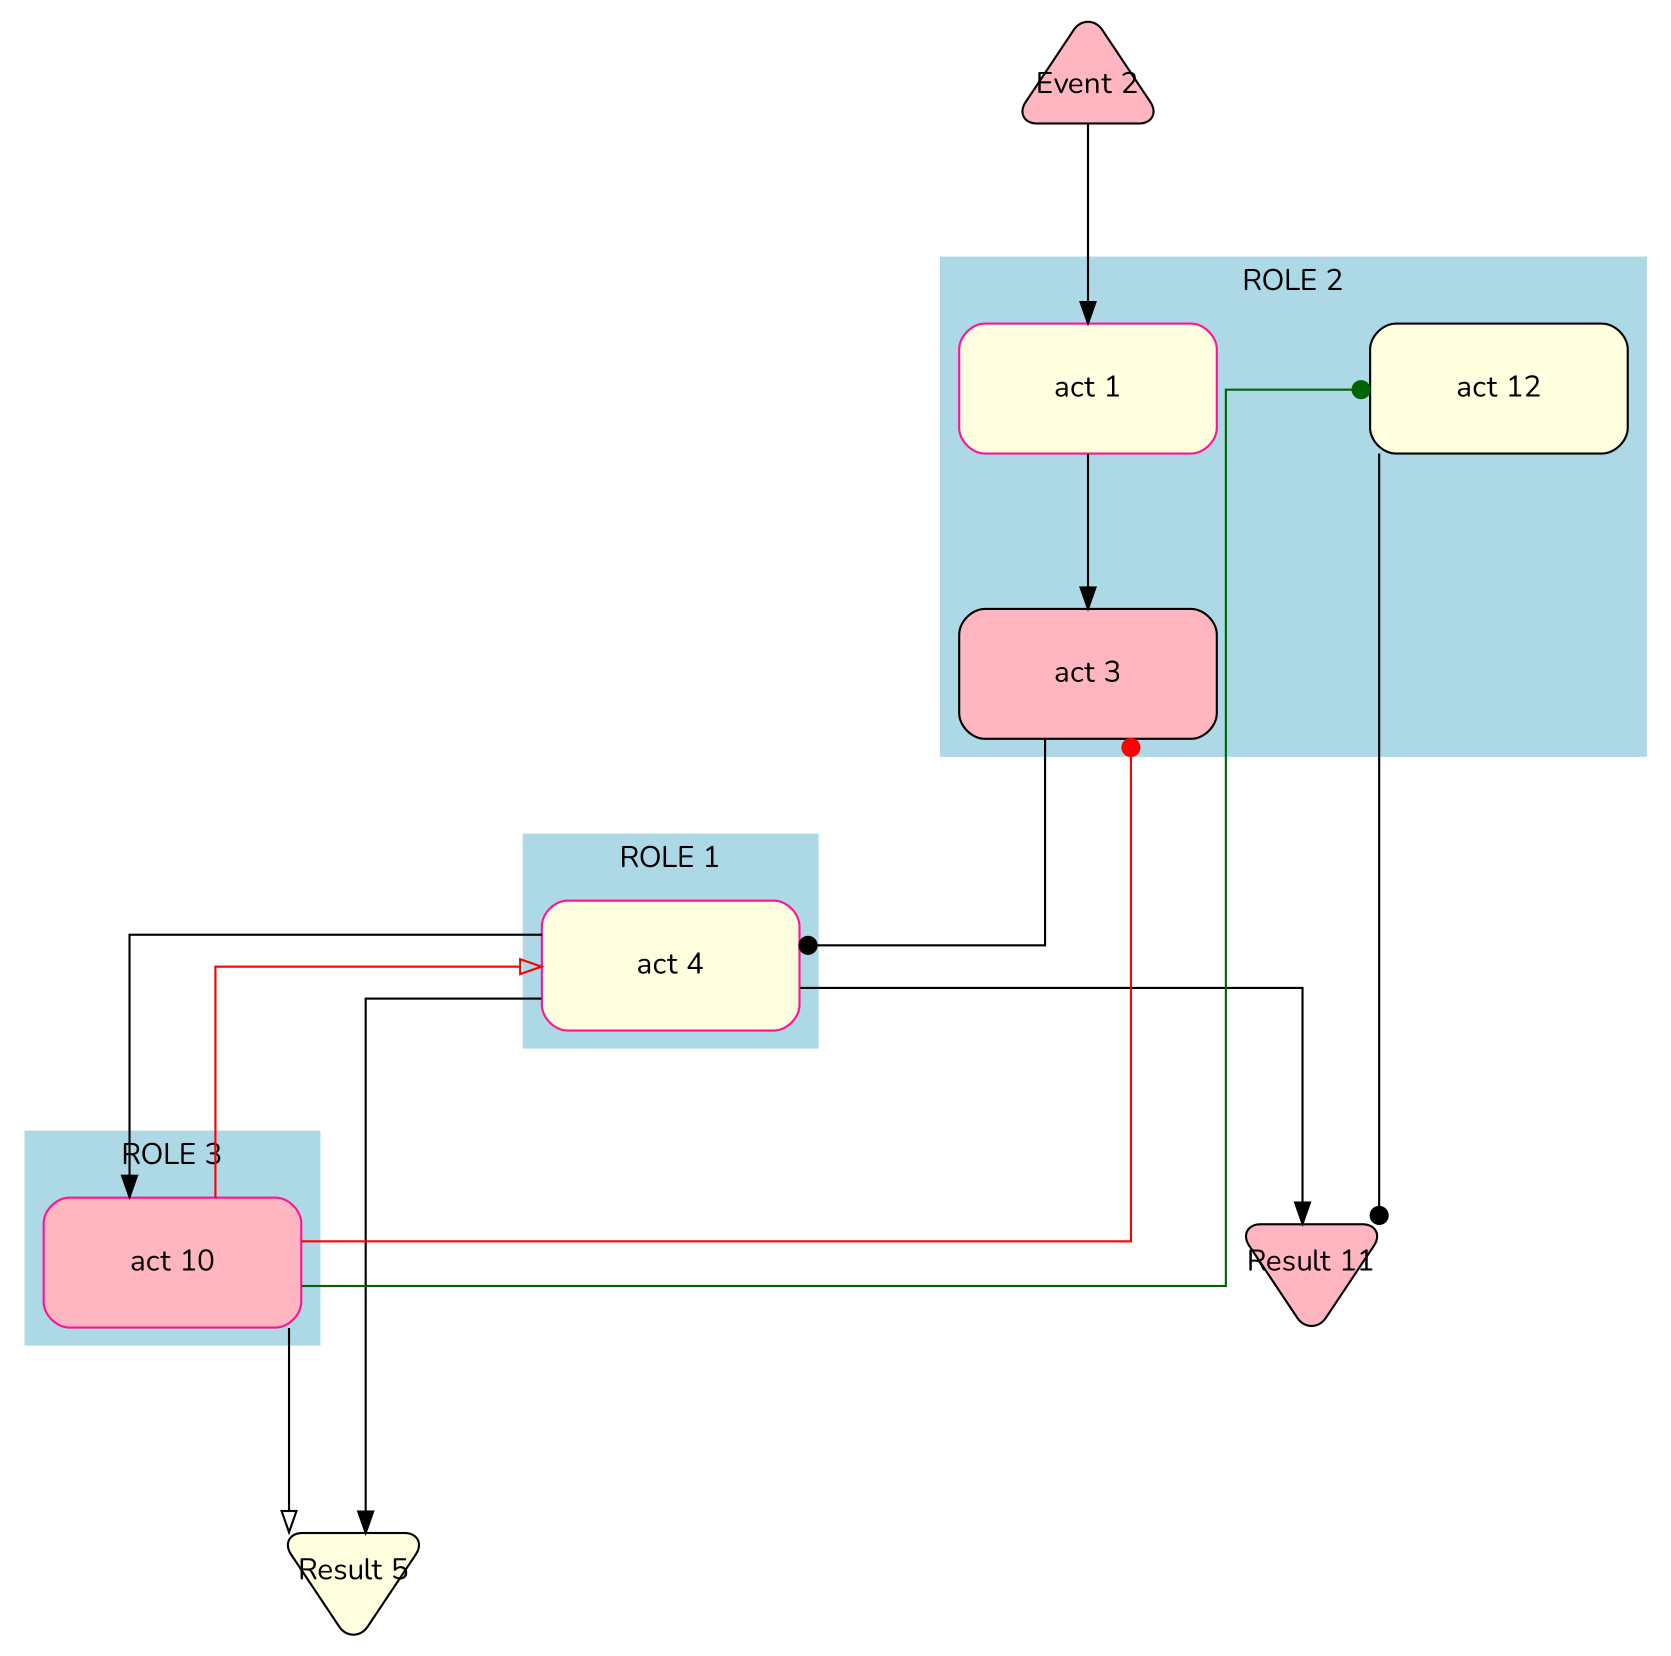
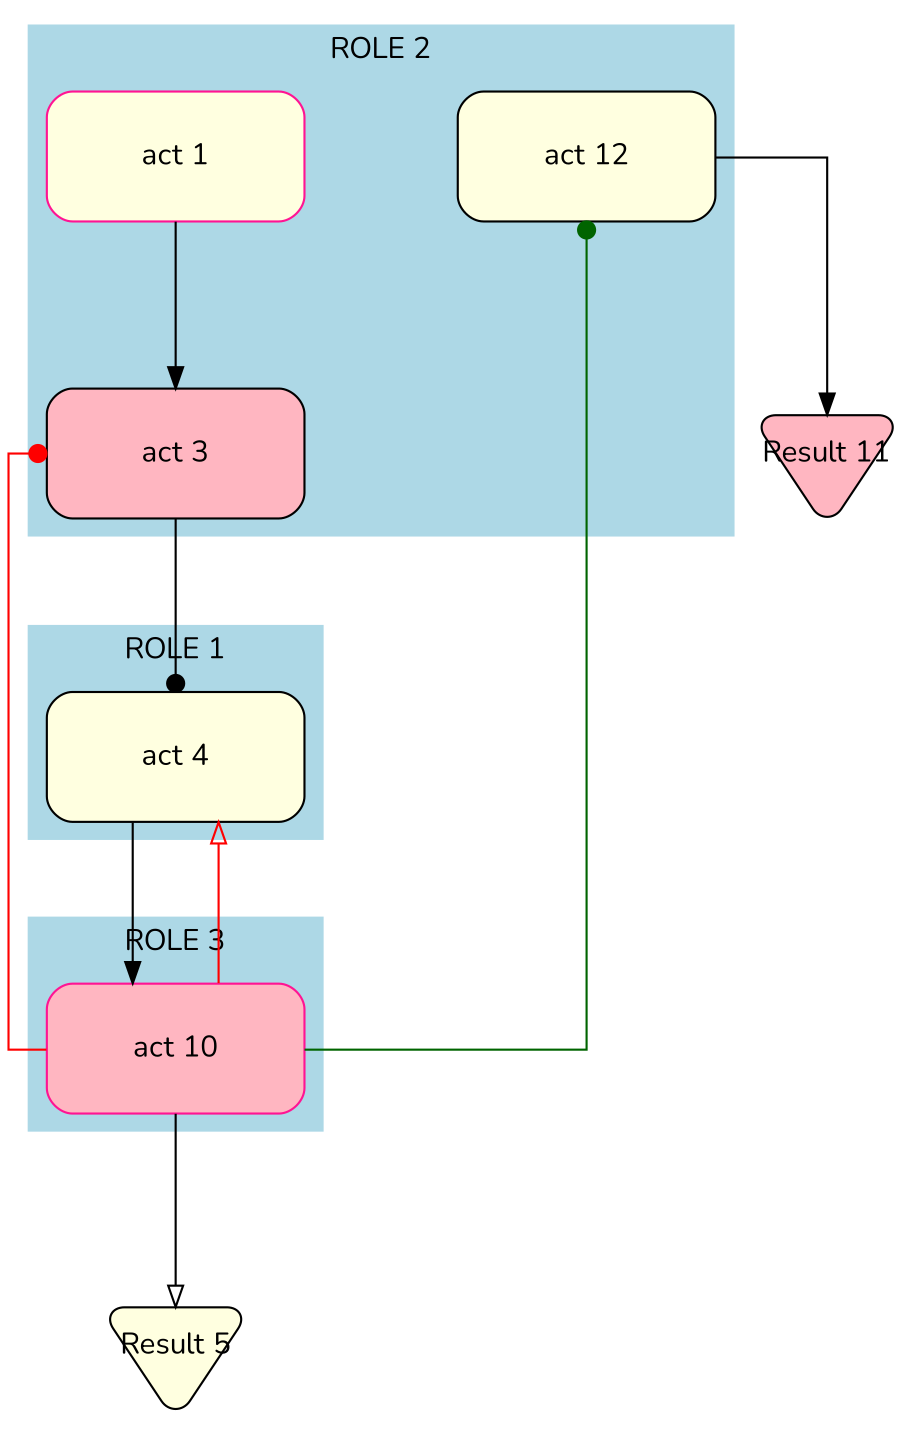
node "Event 2": removed
edge "act 12" -> "Result 11": arrowhead dot -> normal
node "act 4": color deeppink -> black
edge "act 4" -> "Result 11": removed
edge "act 4" -> "Result 5": removed
